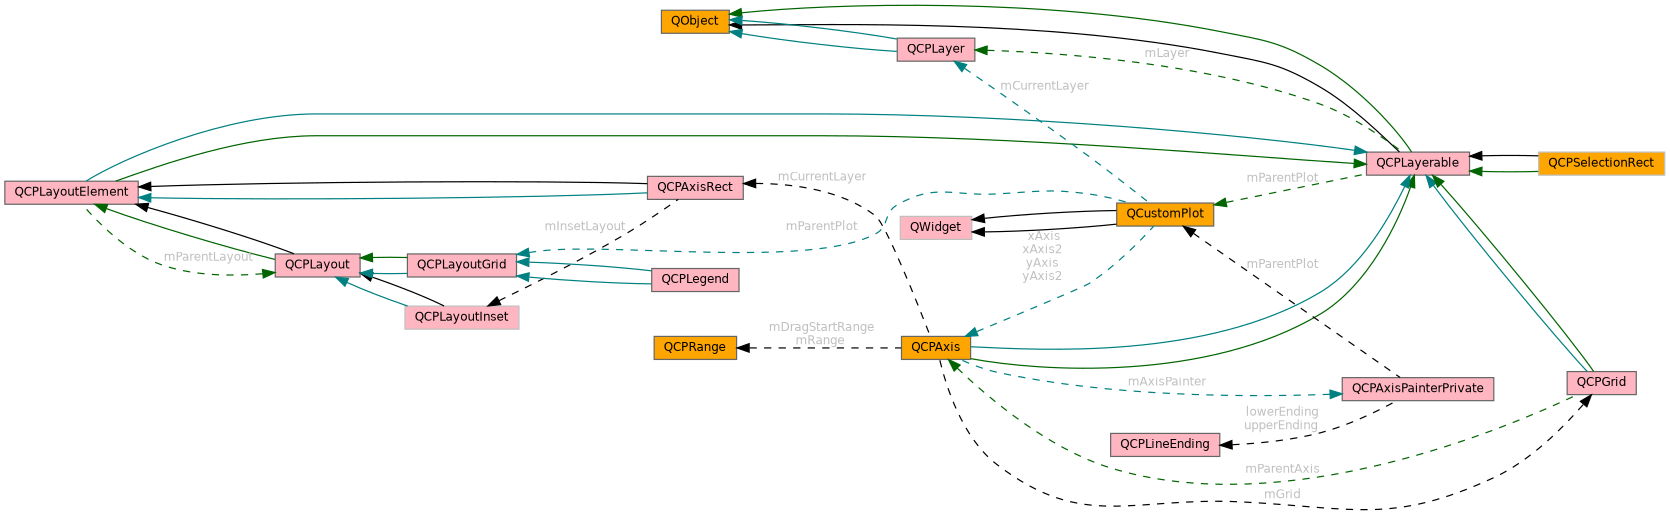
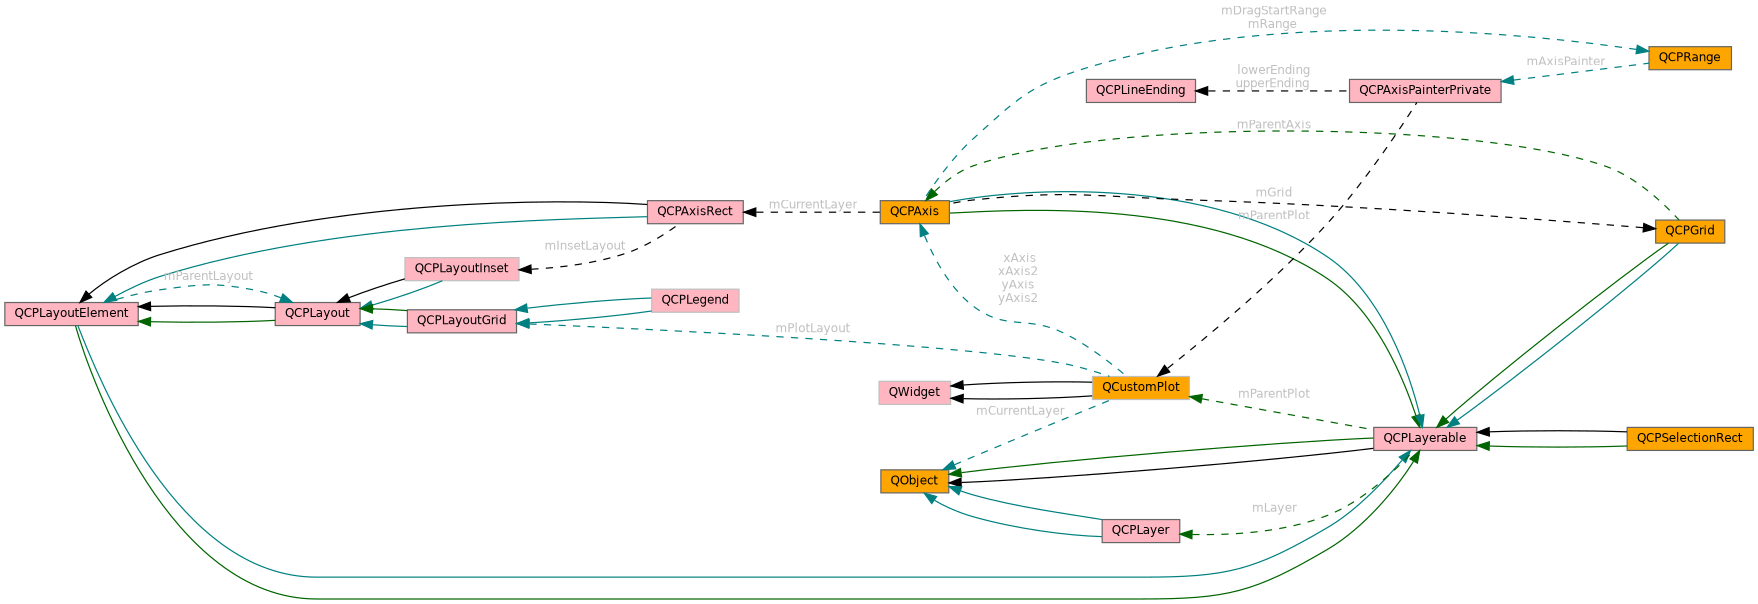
edge "QCustomPlot" -> "QCPLayer": now "QCustomPlot" -> "QObject"
node "QCPSelectionRect": color grey75 -> gray40
node "QCustomPlot": color gray40 -> grey75
edge "QCustomPlot" -> "QCPLayoutGrid": label " mParentPlot" -> " mPlotLayout"
edge "QCPLayoutElement" -> "QCPLayout": color darkgreen -> teal
node "QCPLegend": color gray40 -> grey75
edge "QCPAxis" -> "QCPRange": color black -> teal
node "QCPGrid": fillcolor lightpink -> orange
edge "QCPAxis" -> "QCPAxisPainterPrivate": now "QCPRange" -> "QCPAxisPainterPrivate"
